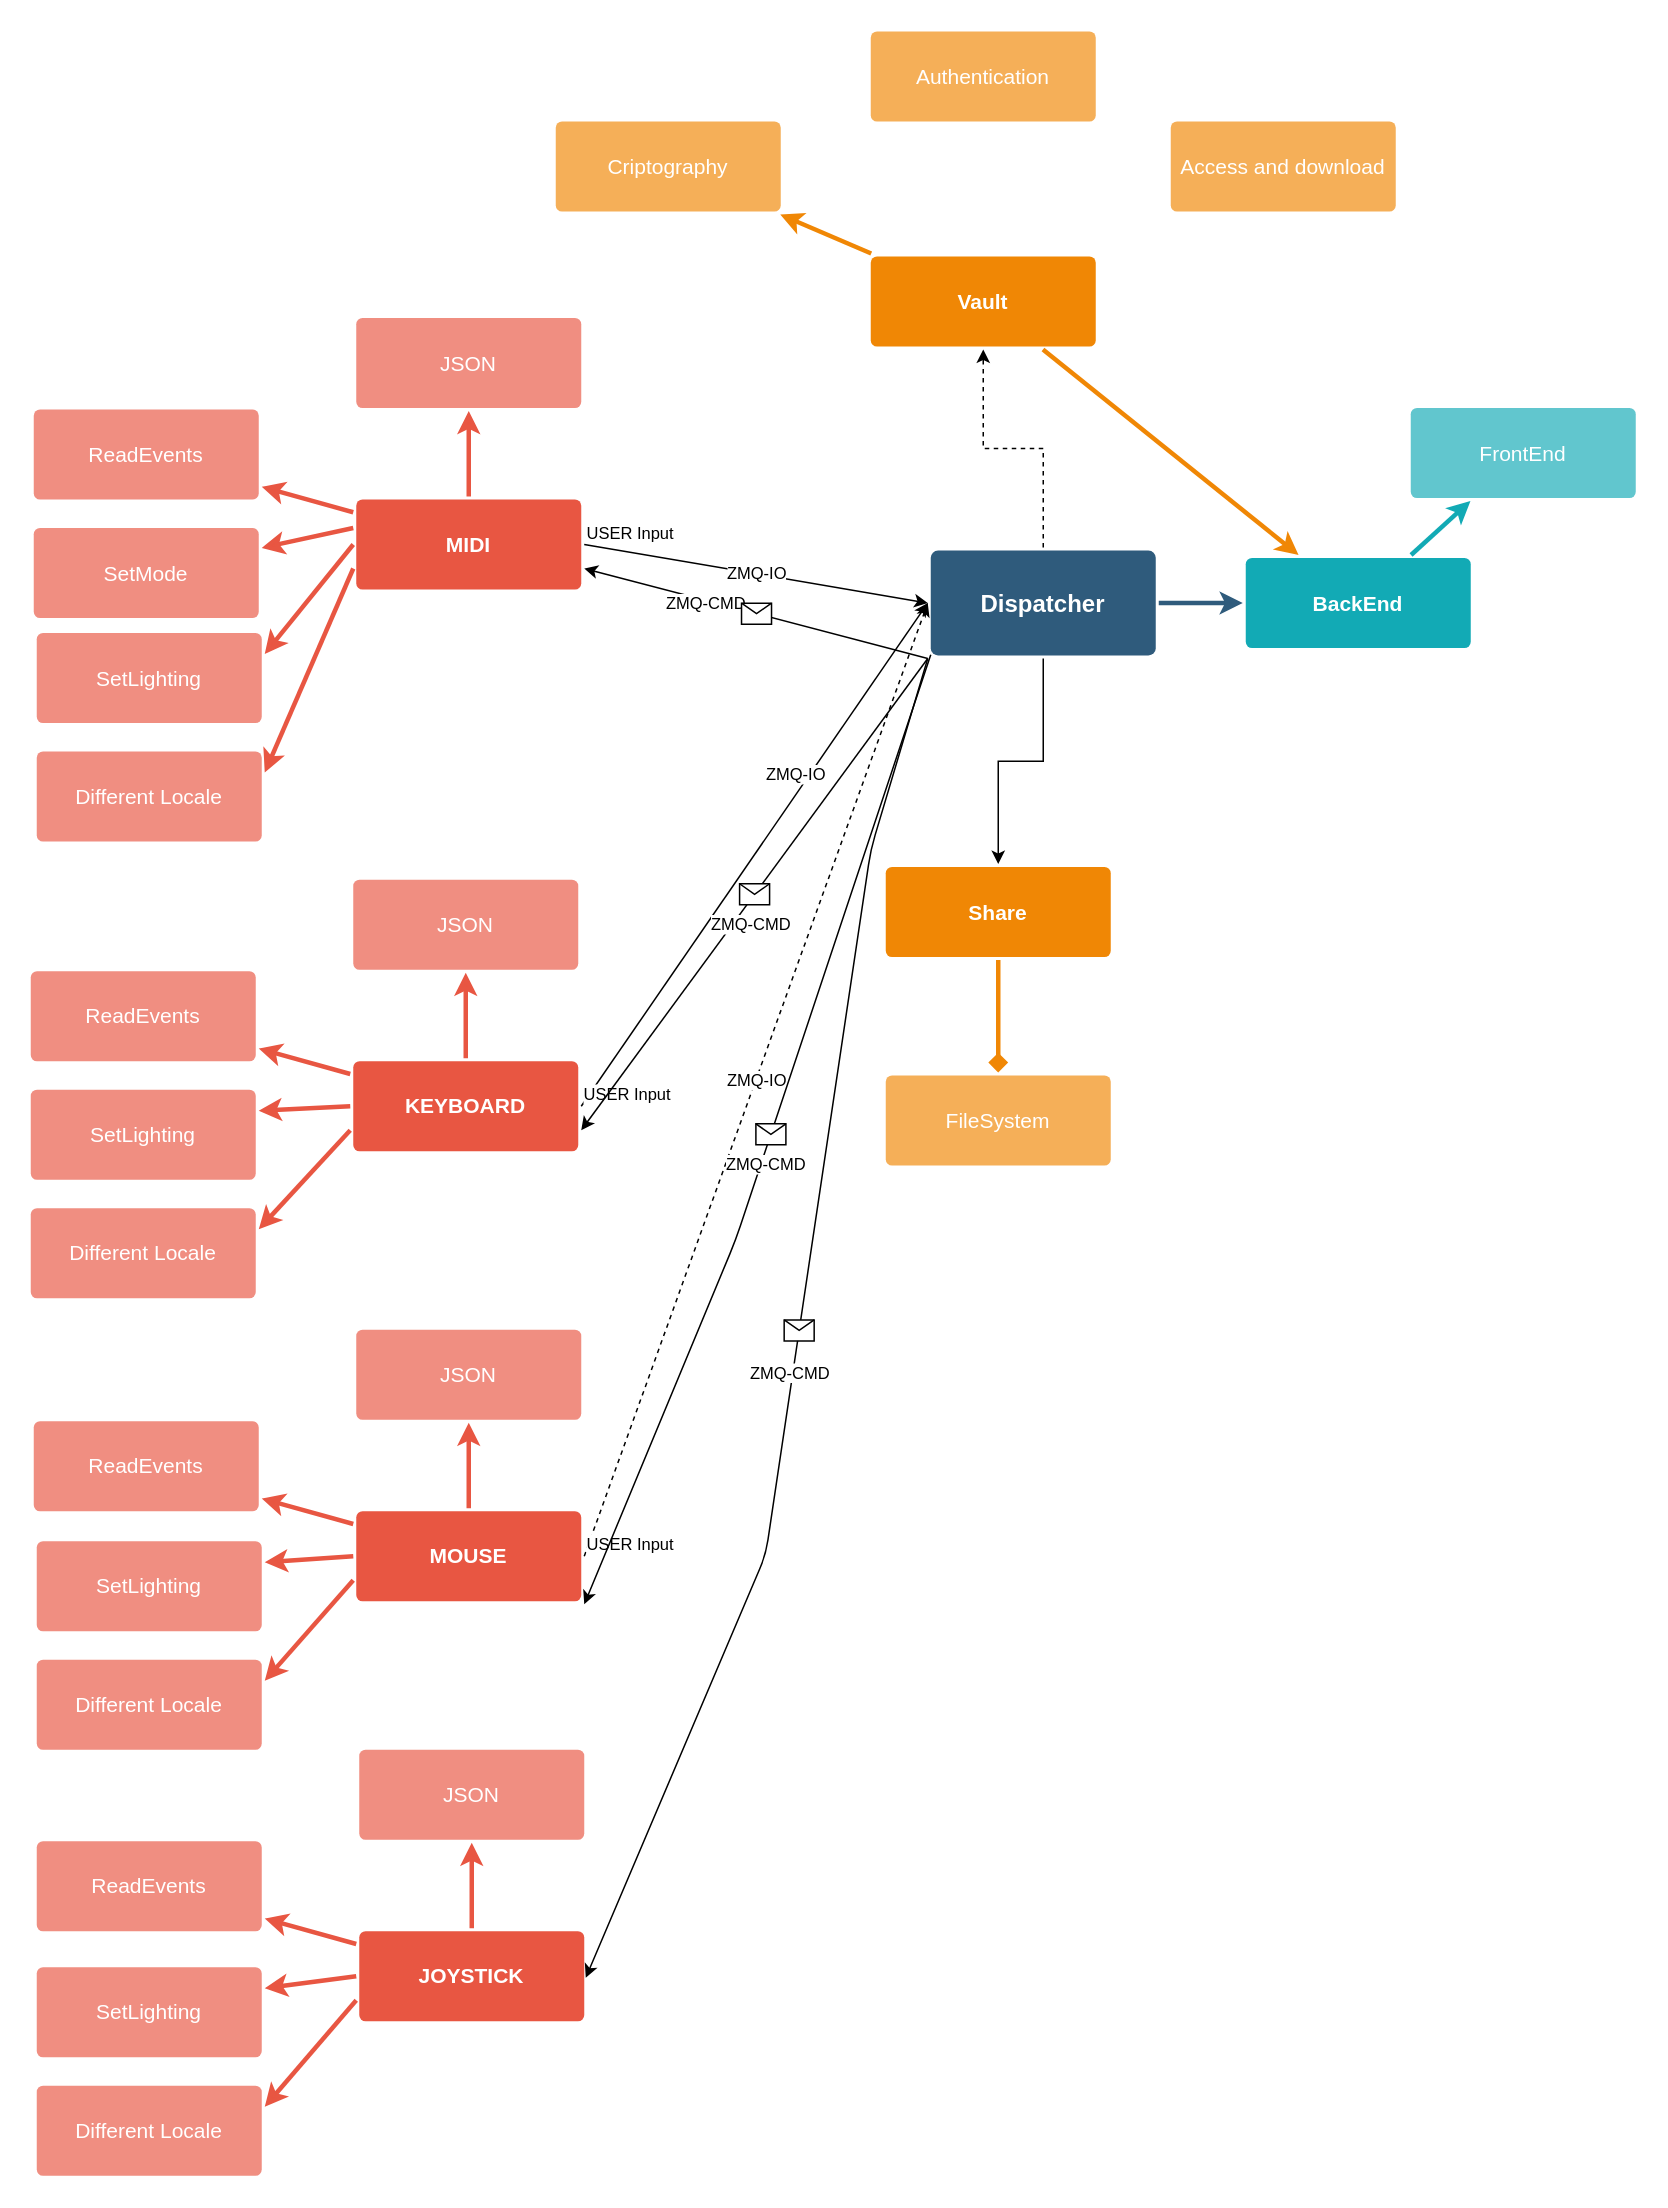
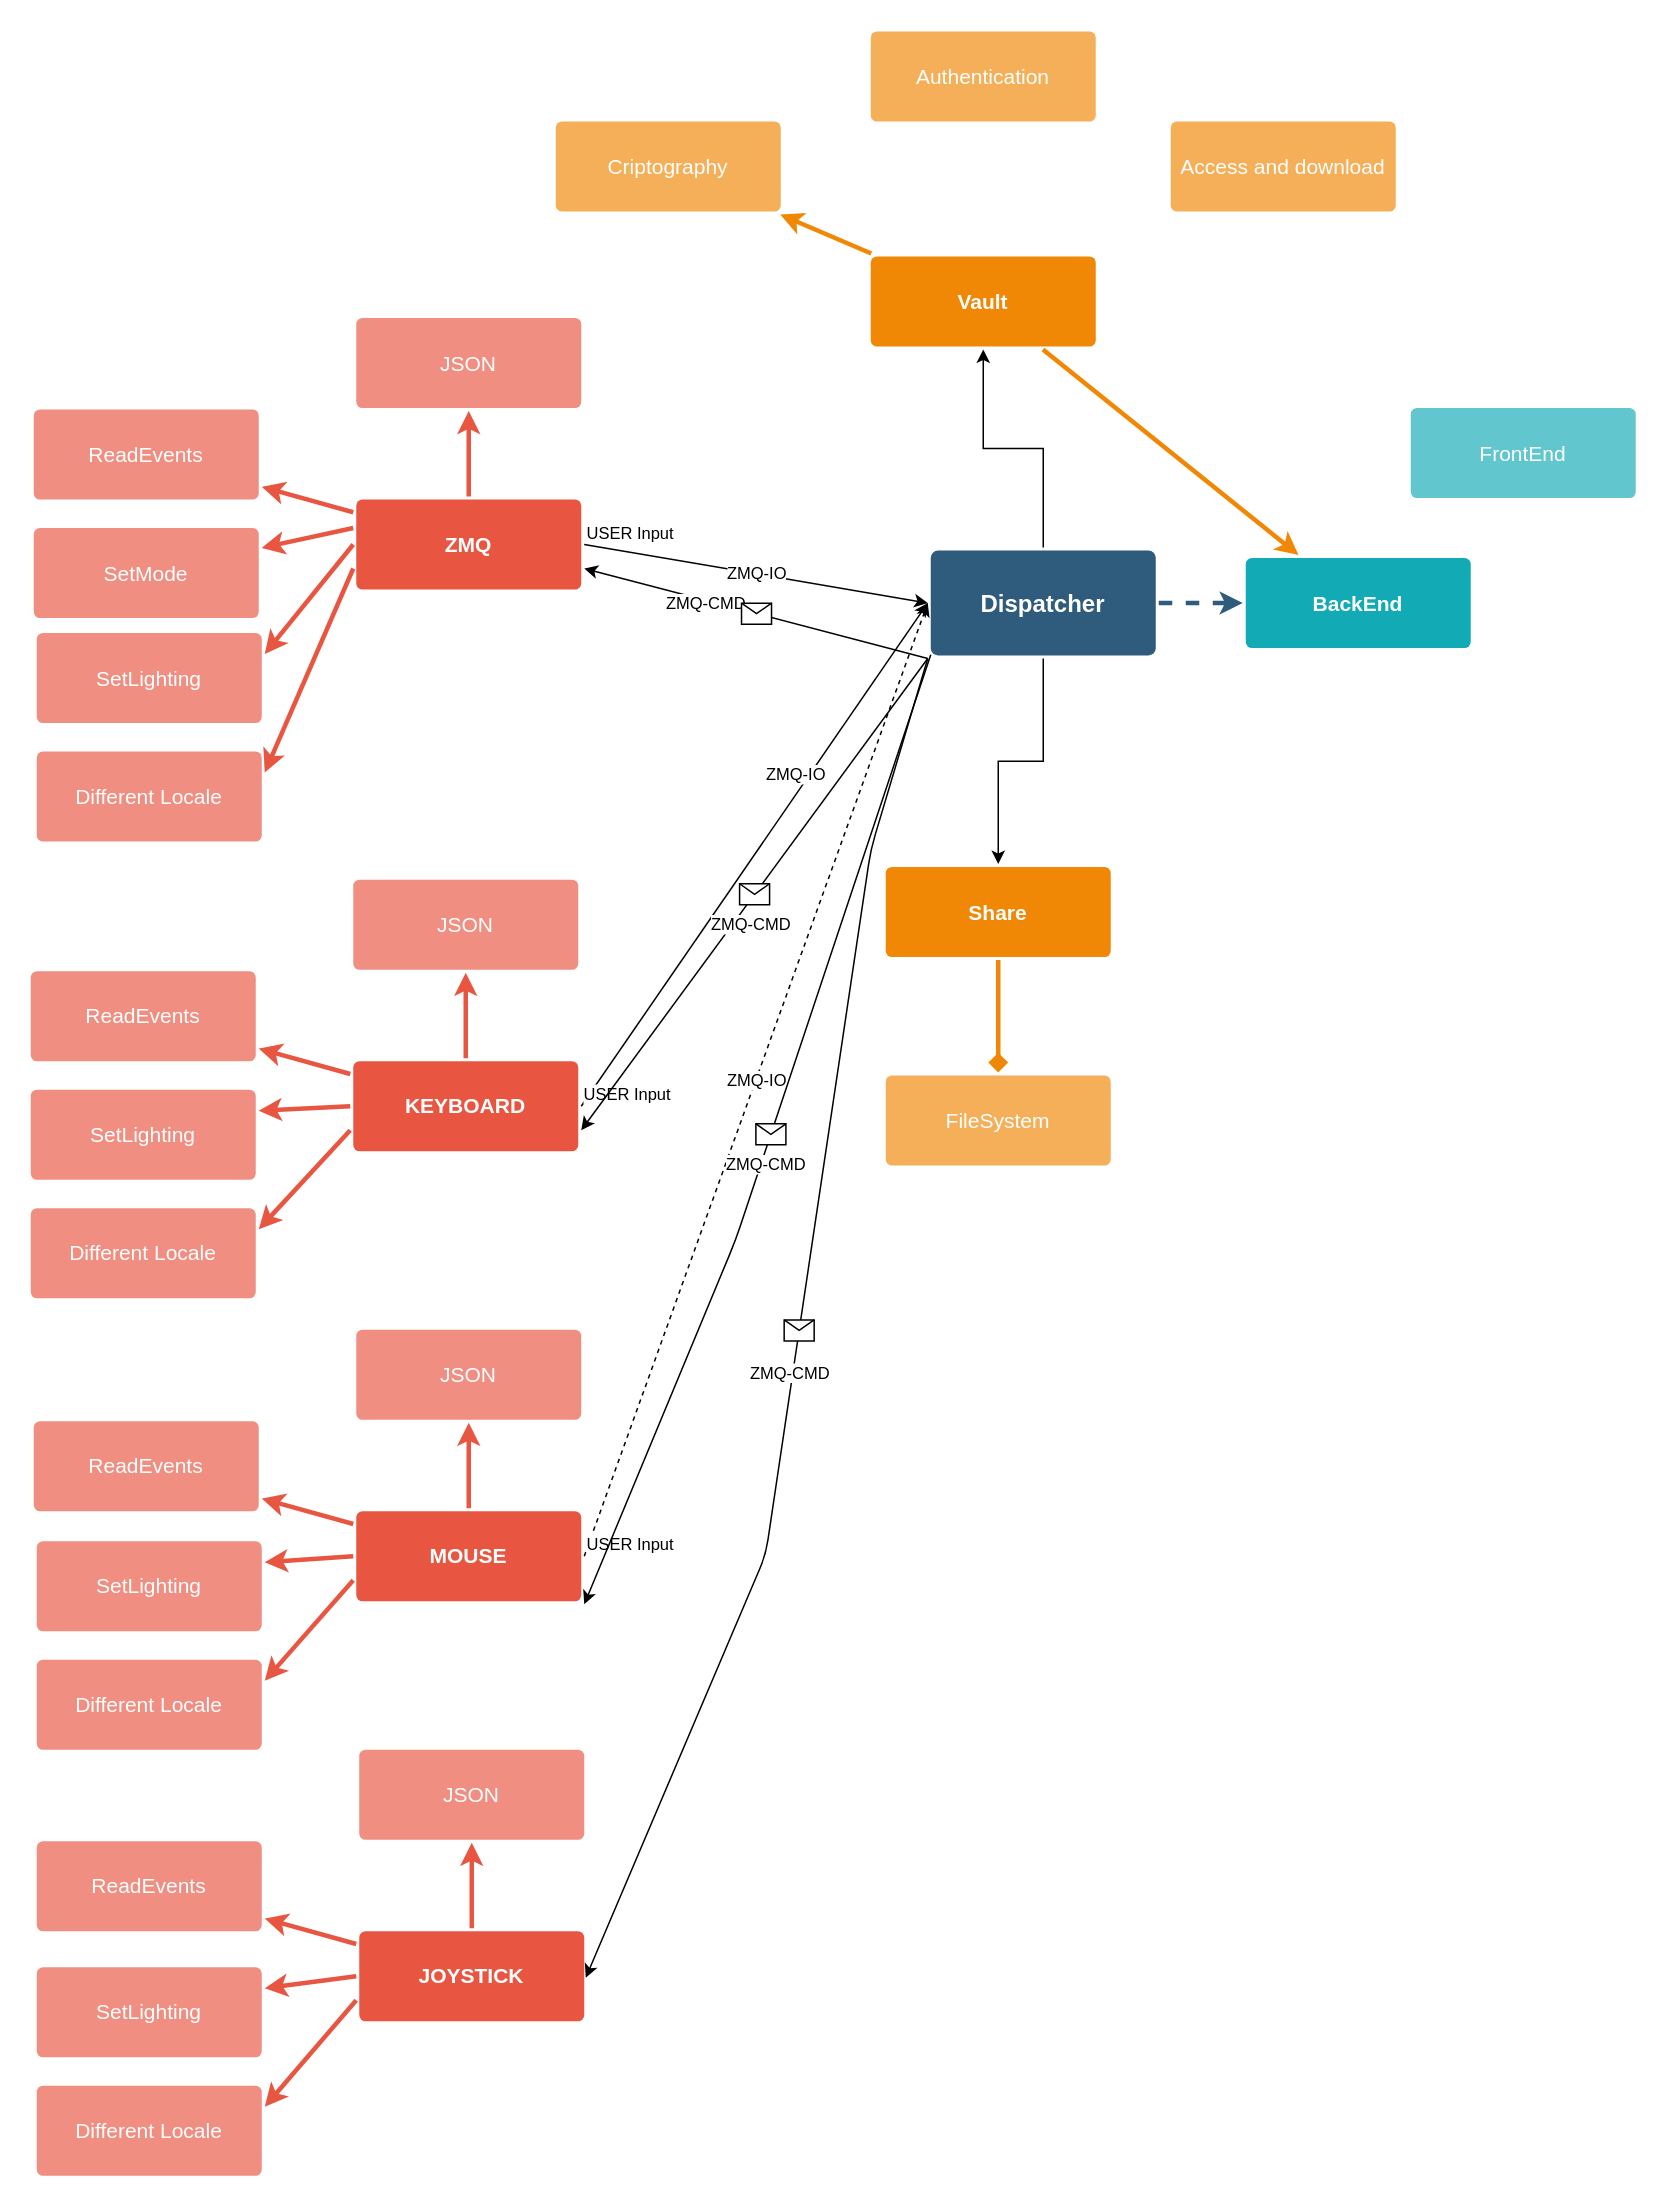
edge "Dispatcher" -> "Vault": style dashed -> solid
edge "BackEnd" -> "FrontEnd": removed
node "MIDI": label "MIDI" -> "ZMQ"
edge "Dispatcher" -> "BackEnd": style solid -> dashed
